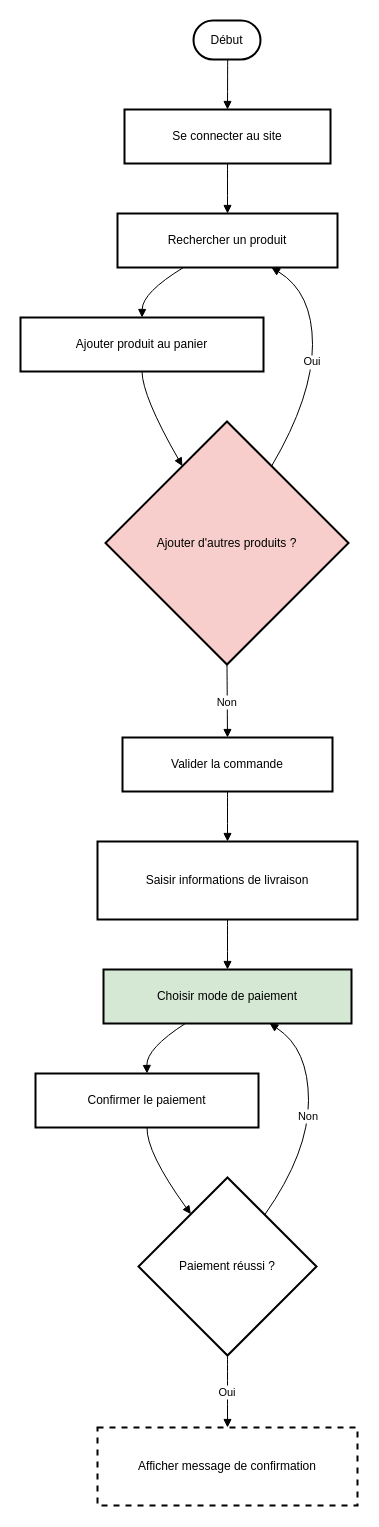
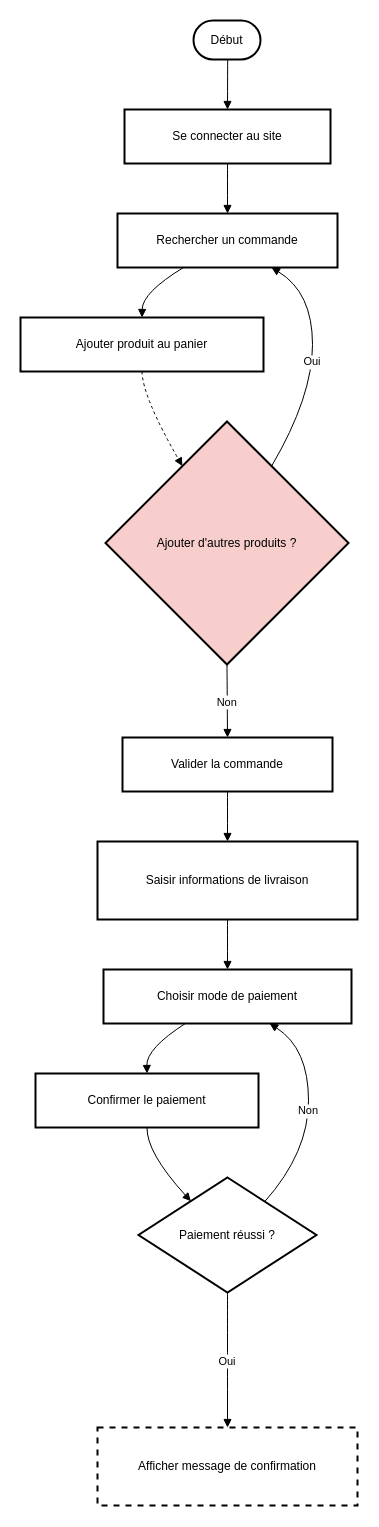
node "Rechercher un produit": label "Rechercher un produit" -> "Rechercher un commande"
edge "Ajouter produit au panier" -> "Ajouter d'autres produits ?": style solid -> dashed
node "Choisir mode de paiement": fillcolor #d5e8d4 -> #ffffff
node "Paiement réussi ?": size 178x178 -> 178x115
